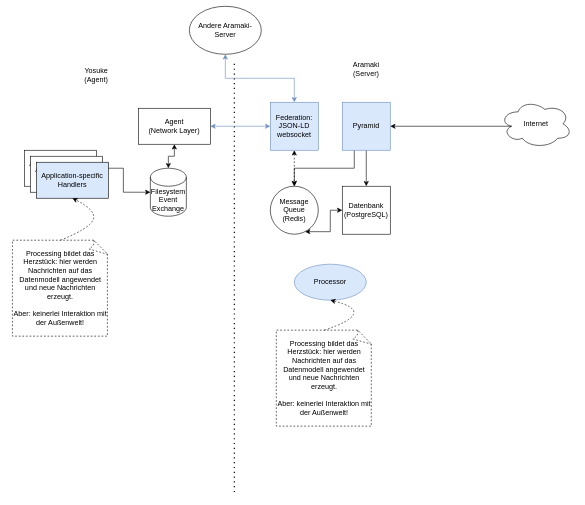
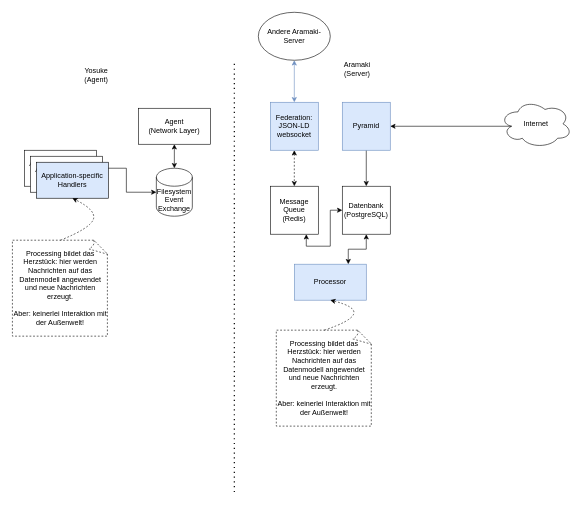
node "Andere Aramaki-Server": moved (225, 30) -> (294, 36)
node "Aramaki (Server)": moved (366, 69) -> (357, 69)
edge "Agent (Network Layer)" -- "Federation: JSON-LD websocket": removed
edge "Pyramid" -> "Message Queue (Redis)": removed
node "Filesystem Event Exchange": moved (168, 192) -> (174, 192)
node "Message Queue (Redis)": shape ellipse -> rectangle
edge "Datenbank (PostgreSQL)" -- "Processor": added
node "Processor": shape ellipse -> rectangle
